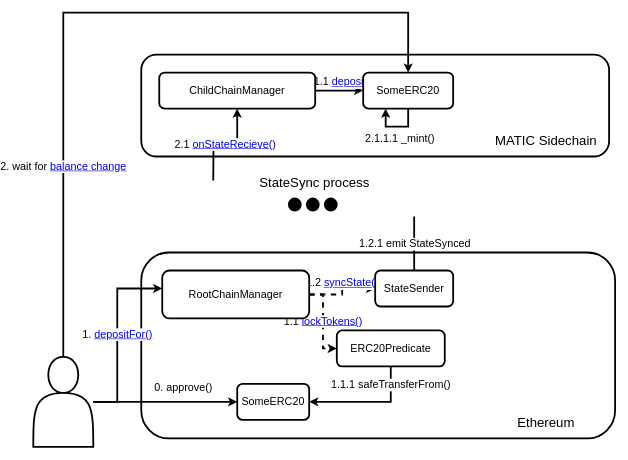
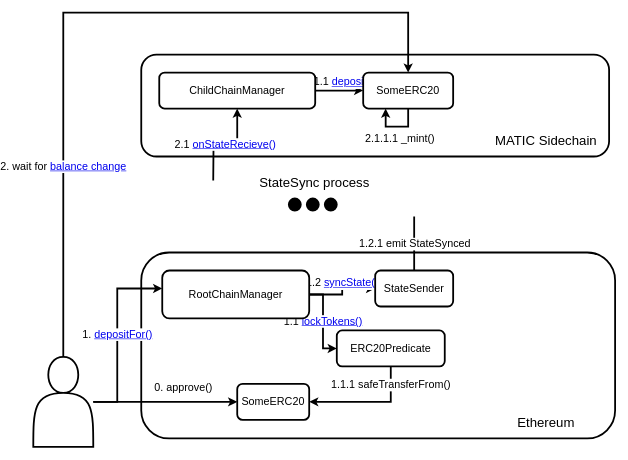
edge "RootChainManager" -> "StateSender": style dashed -> solid
edge "RootChainManager" -> "ERC20Predicate": style dashed -> solid
